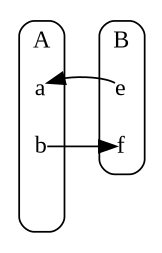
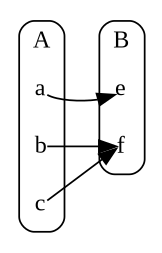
edge "e" -> "a": reversed
node "c": added
